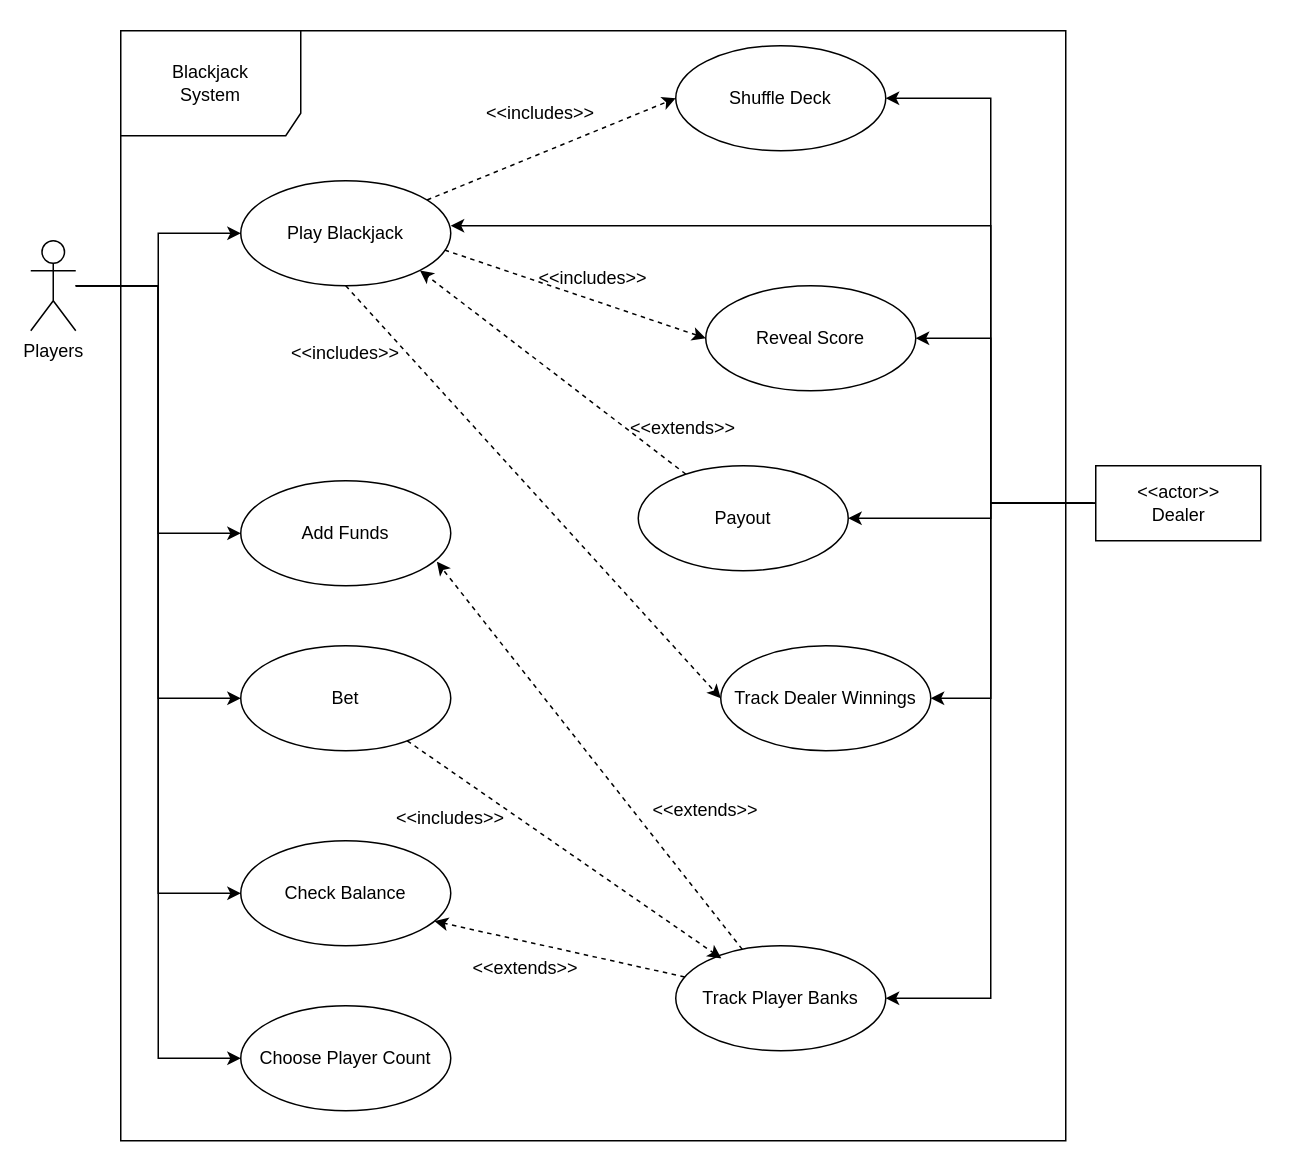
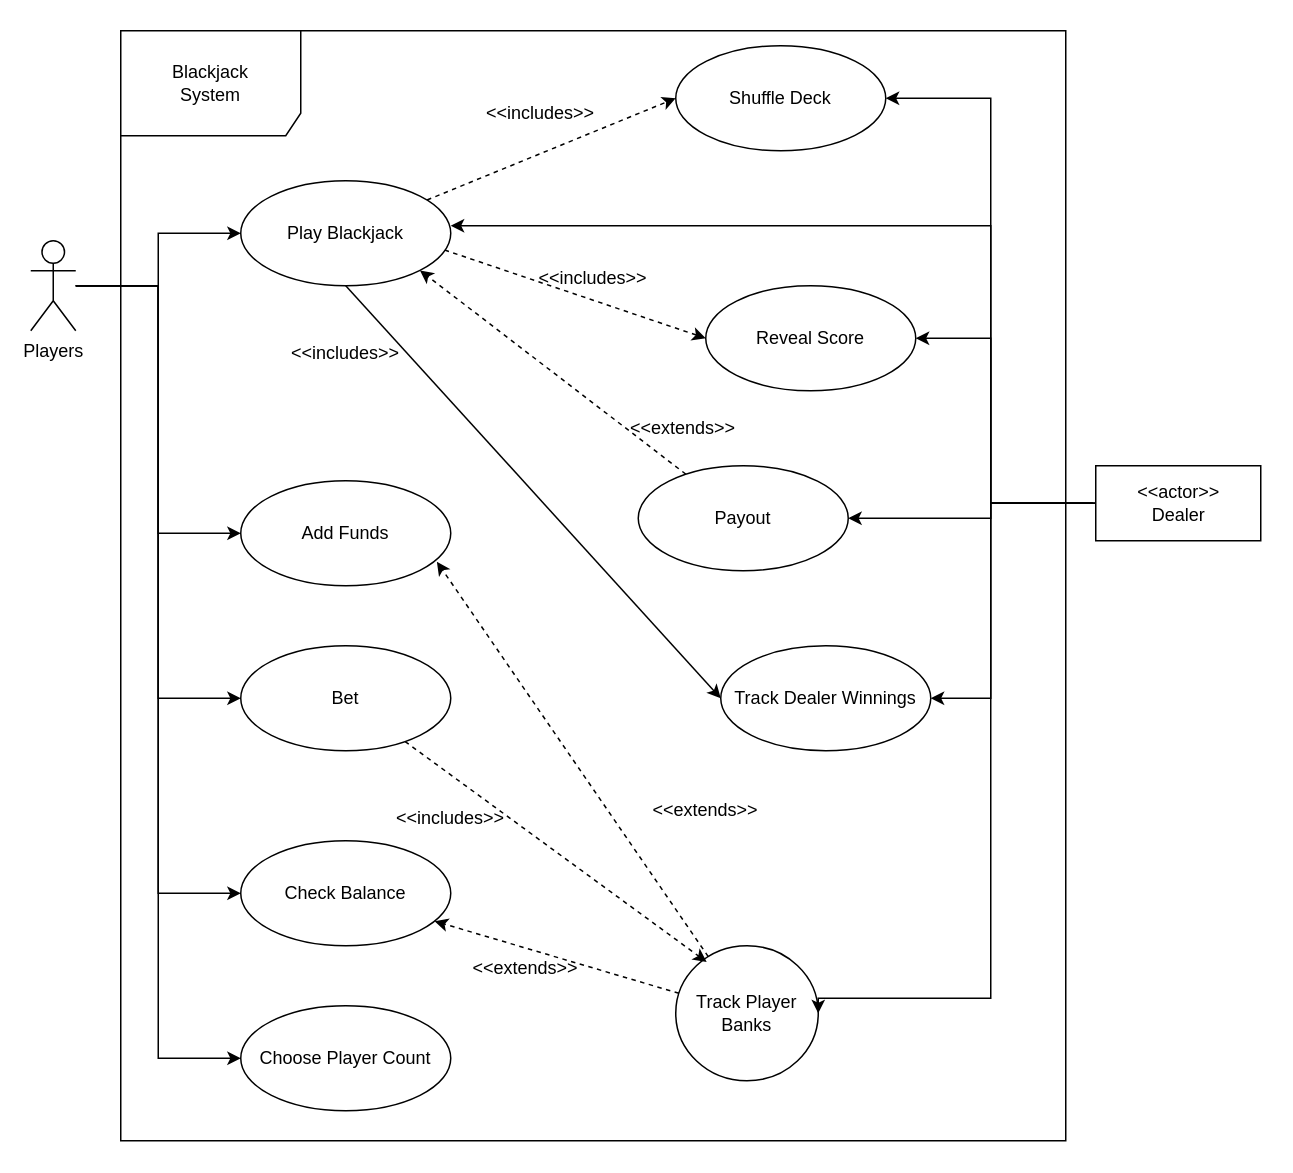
edge "Play Blackjack" -> "Track Dealer Winnings": style dashed -> solid
node "Track Player Banks": size 210x105 -> 143x135
